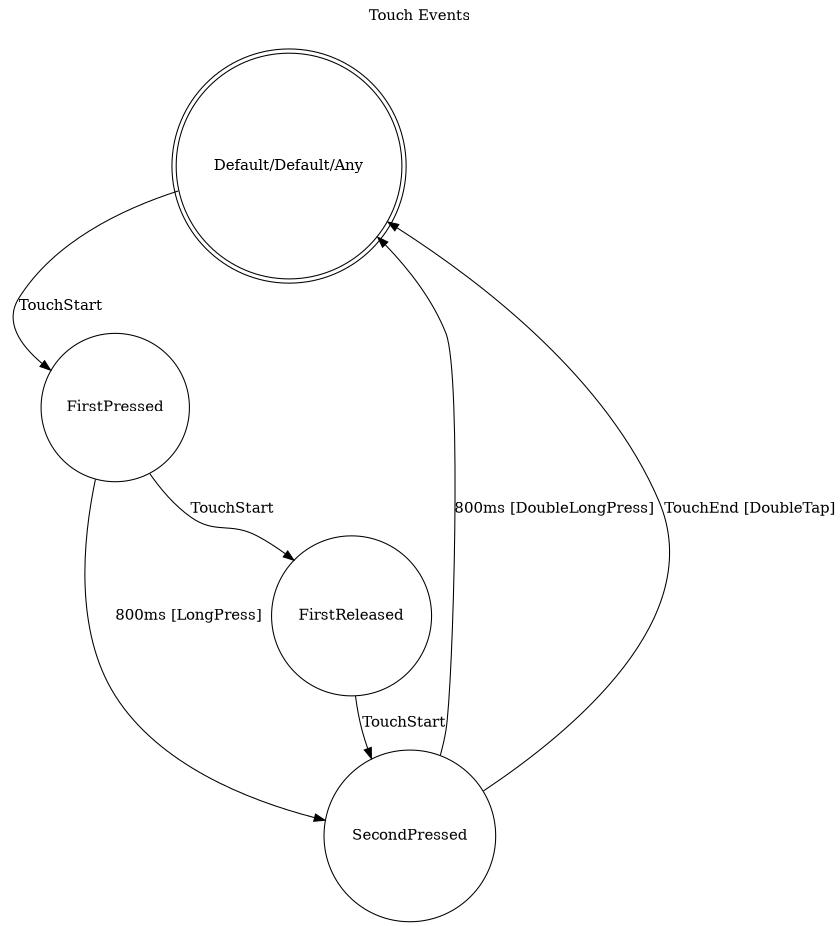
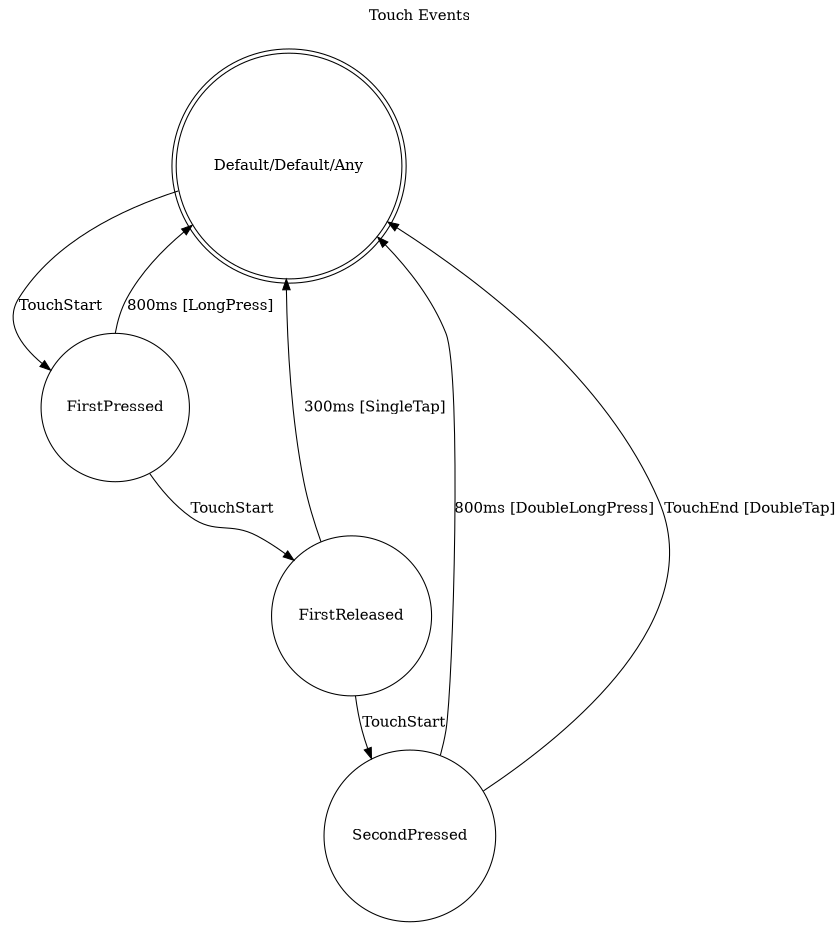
edge "FirstReleased" -> "Default/Default/Any": added, label "300ms [SingleTap]"
edge "FirstPressed" -> "SecondPressed": now "FirstPressed" -> "Default/Default/Any"
